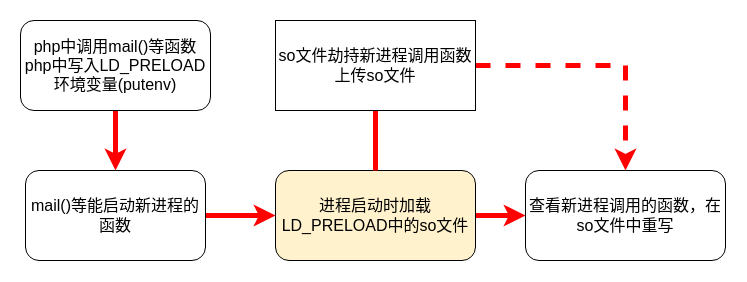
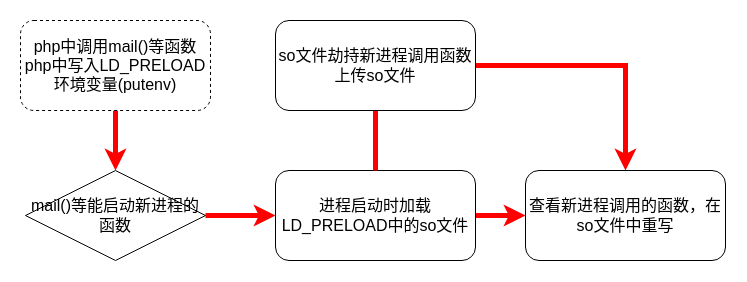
node "php中调用mail()等函数 php中写入LD_PRELOAD环境变量(putenv)": style solid -> dashed
node "so文件劫持新进程调用函数 上传so文件": shape rectangle -> rounded rectangle
edge "so文件劫持新进程调用函数 上传so文件" -> "查看新进程调用的函数，在so文件中重写": style dashed -> solid
node "mail()等能启动新进程的函数": shape rounded rectangle -> diamond
node "进程启动时加载LD_PRELOAD中的so文件": fillcolor #fff2cc -> #ffffff
